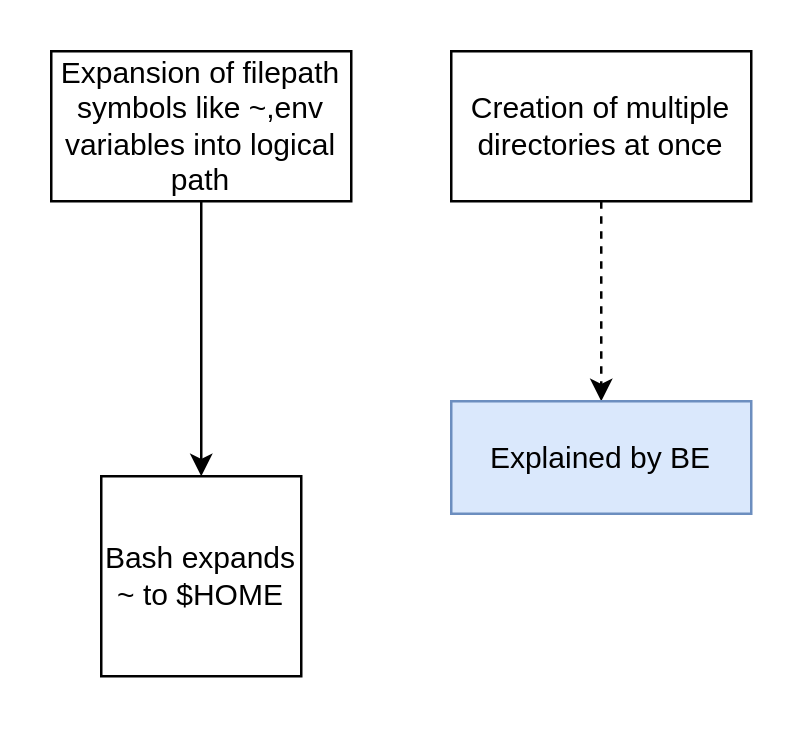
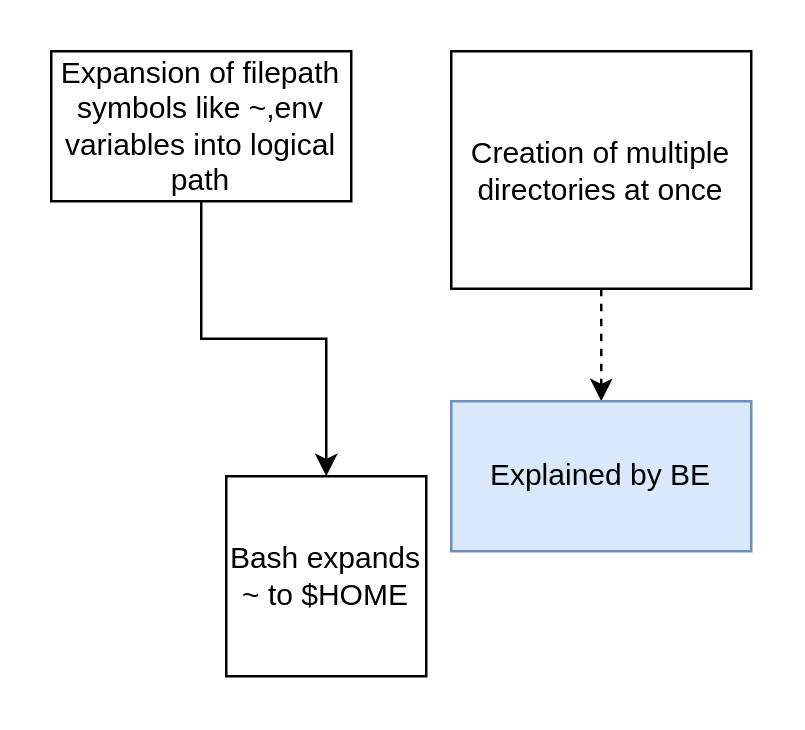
node "Creation of multiple directories at once": size 300x150 -> 300x238
node "Explained by BE": size 300x113 -> 300x150
node "Bash expands ~ to $HOME": moved (201, 576) -> (326, 576)
